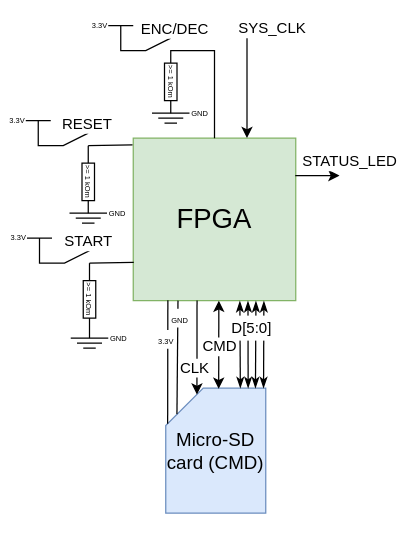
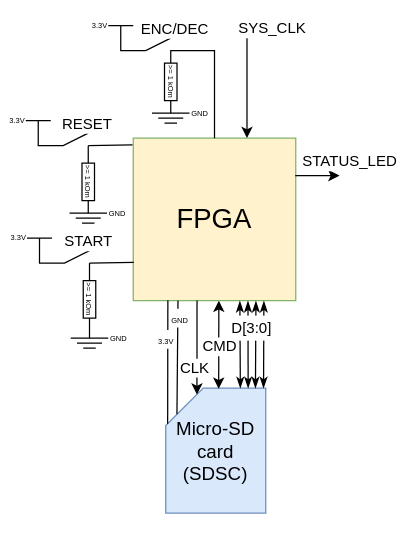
node "FPGA": fillcolor #d5e8d4 -> #fff2cc
node "D[5:0]": label "D[5:0]" -> "D[3:0]"
node "Micro-SD card (CMD)": label "Micro-SD card (CMD)" -> "Micro-SD card (SDSC)"
